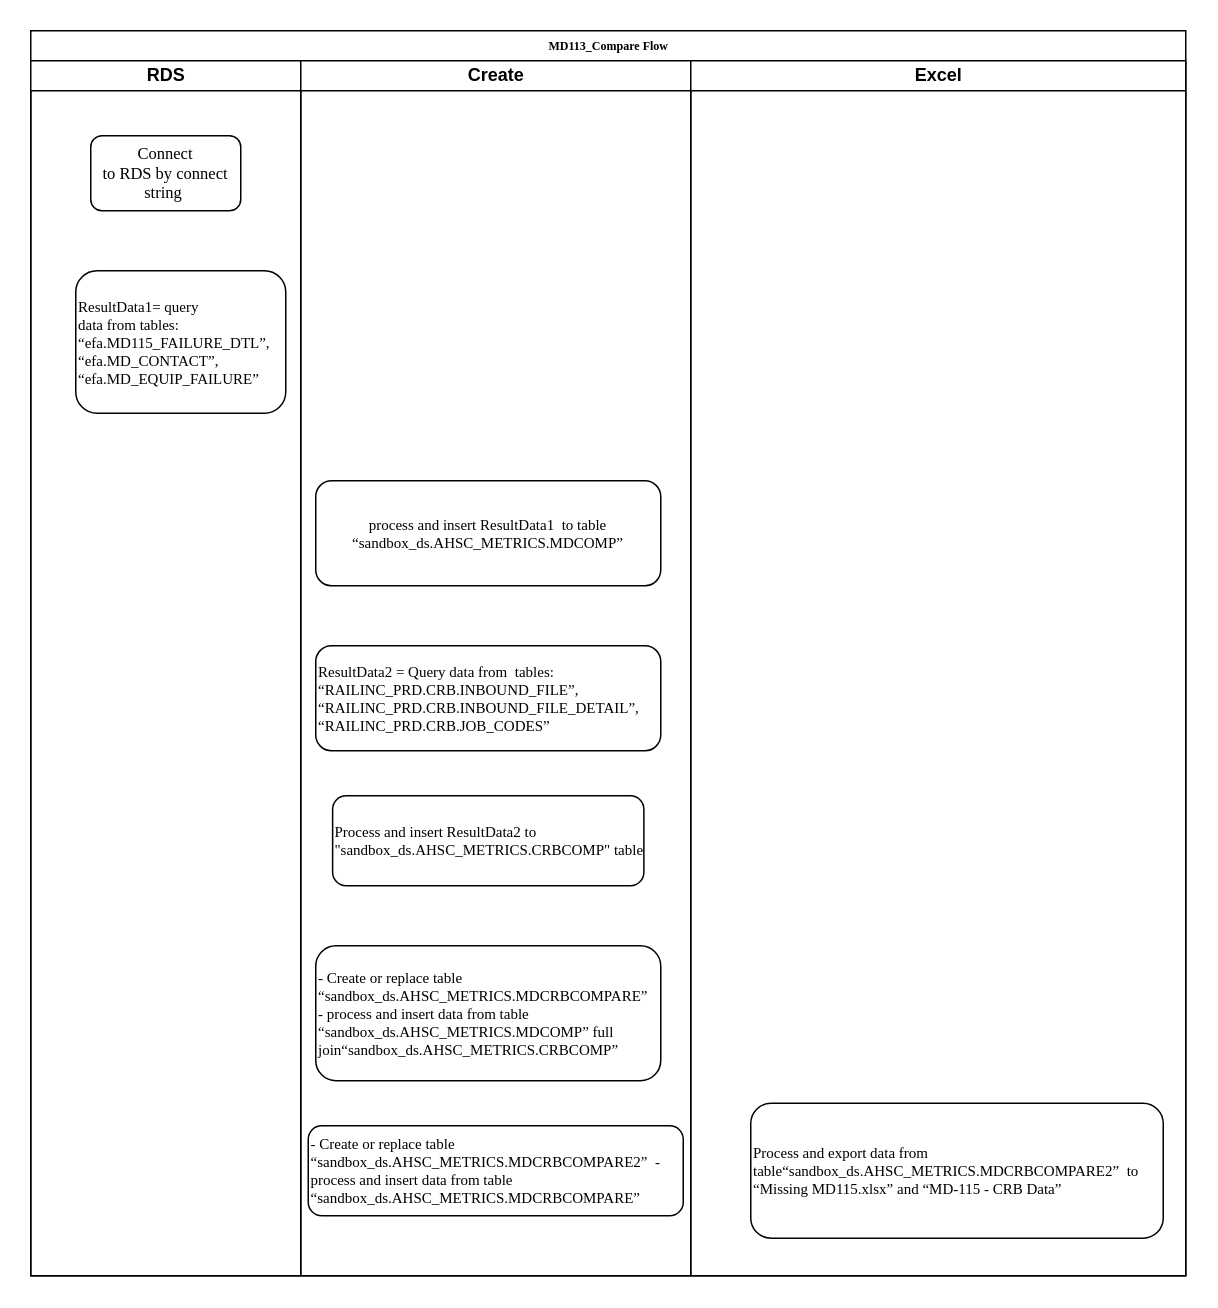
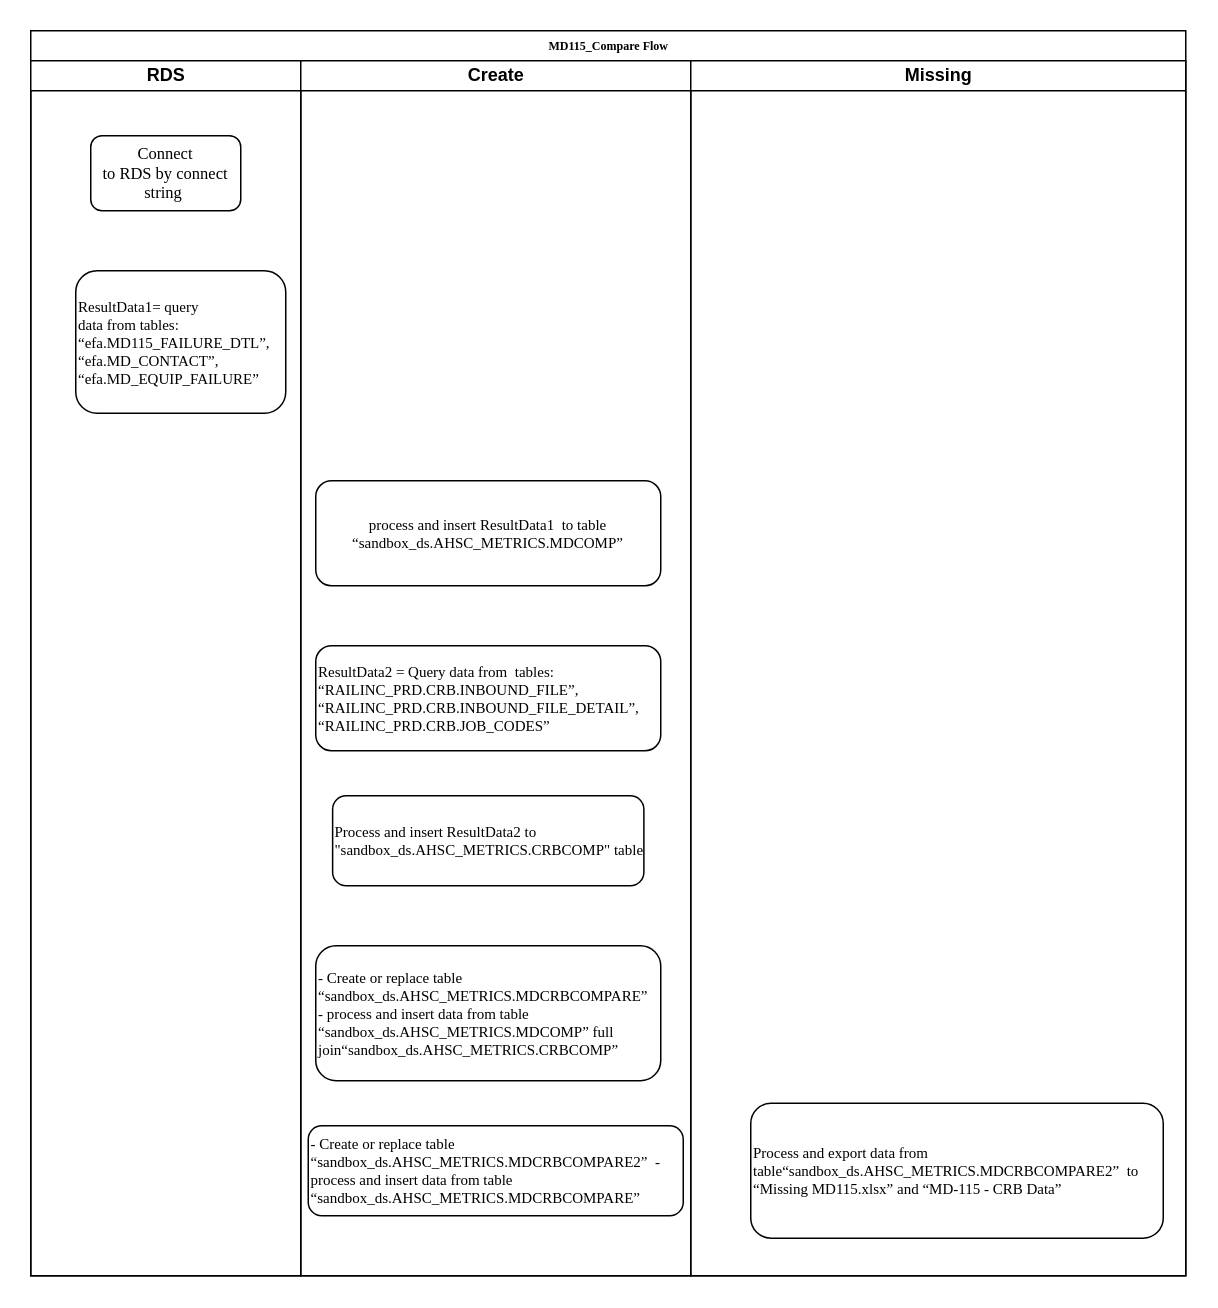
node "MD113_Compare Flow": label "MD113_Compare Flow" -> "MD115_Compare Flow"
node "Excel": label "Excel" -> "Missing"
